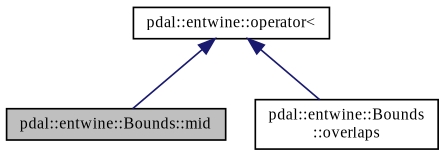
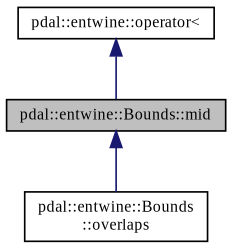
edge "pdal::entwine::Bounds ::overlaps" -> "pdal::entwine::operator<": now "pdal::entwine::Bounds ::overlaps" -> "pdal::entwine::Bounds::mid"
